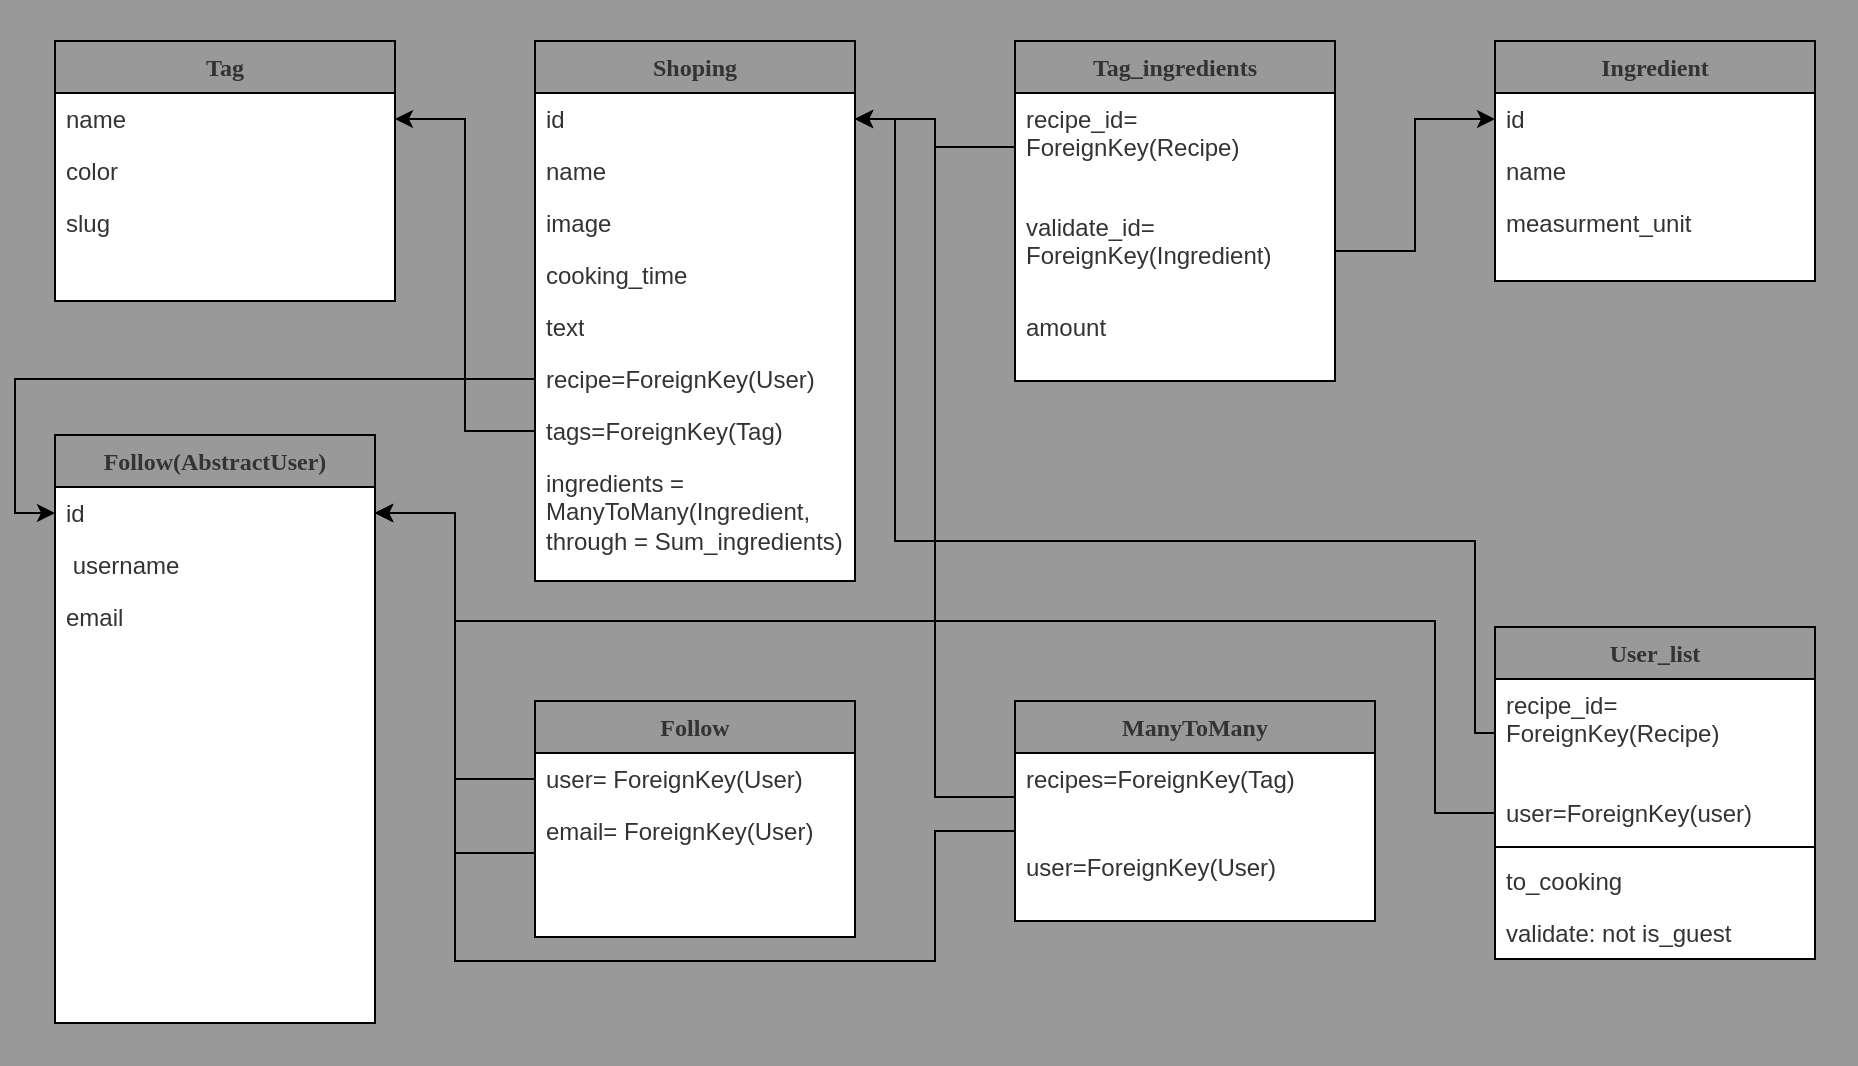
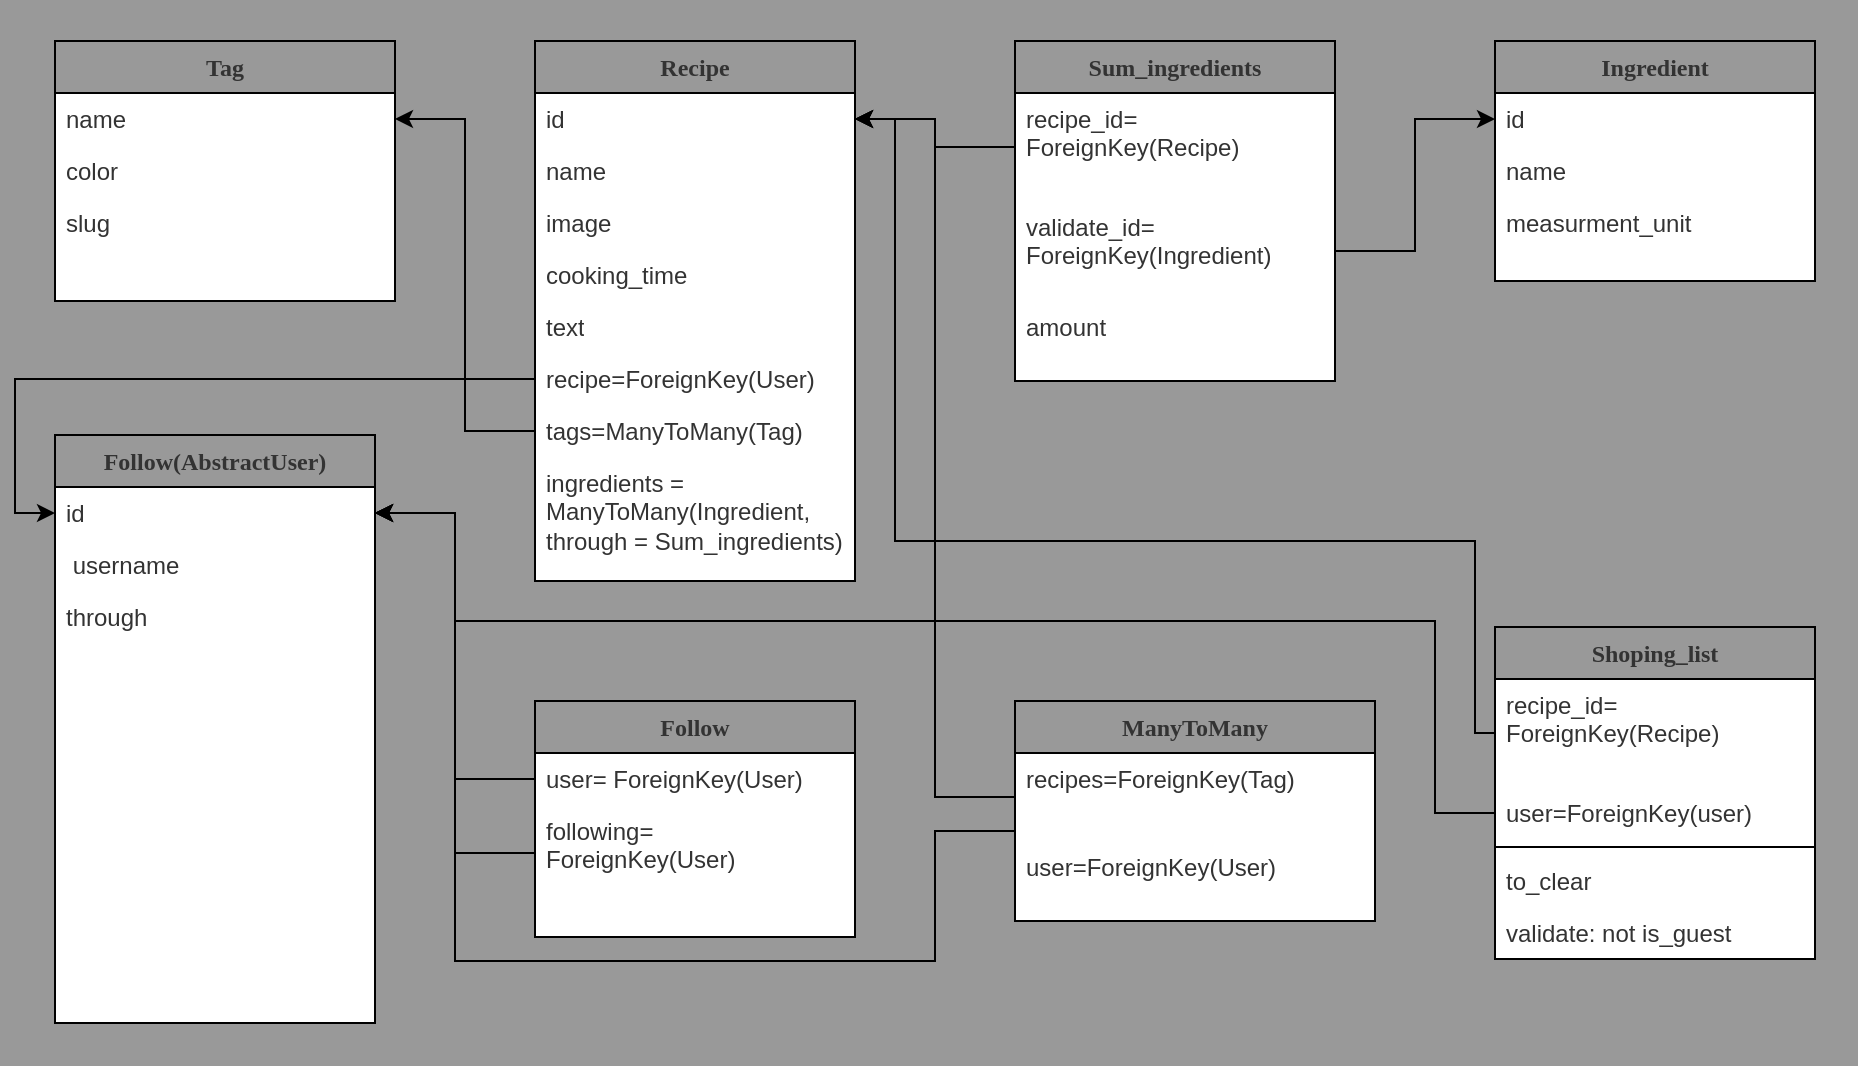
node "Shoping": label "Shoping" -> "Recipe"
node "Tag_ingredients": label "Tag_ingredients" -> "Sum_ingredients"
node "tags=ForeignKey(Tag)": label "tags=ForeignKey(Tag)" -> "tags=ManyToMany(Tag)"
node "email": label "email" -> "through"
node "User_list": label "User_list" -> "Shoping_list"
node "email= ForeignKey(User)": label "email= ForeignKey(User)" -> "following= ForeignKey(User)"
node "to_cooking": label "to_cooking" -> "to_clear"
